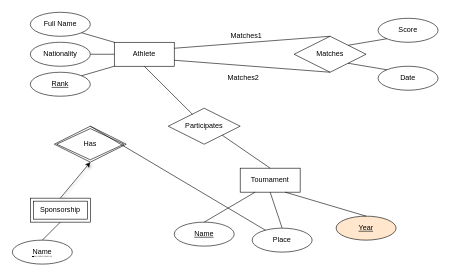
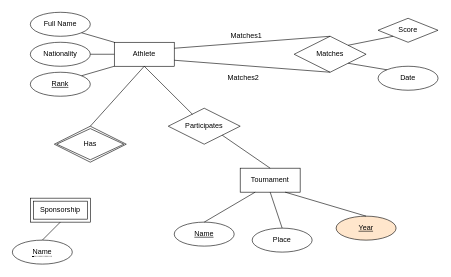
node "Score": shape ellipse -> diamond
edge "Has" -- "Place": now "Has" -- "Athlete"
edge "Sponsorship" -> "Has": removed
